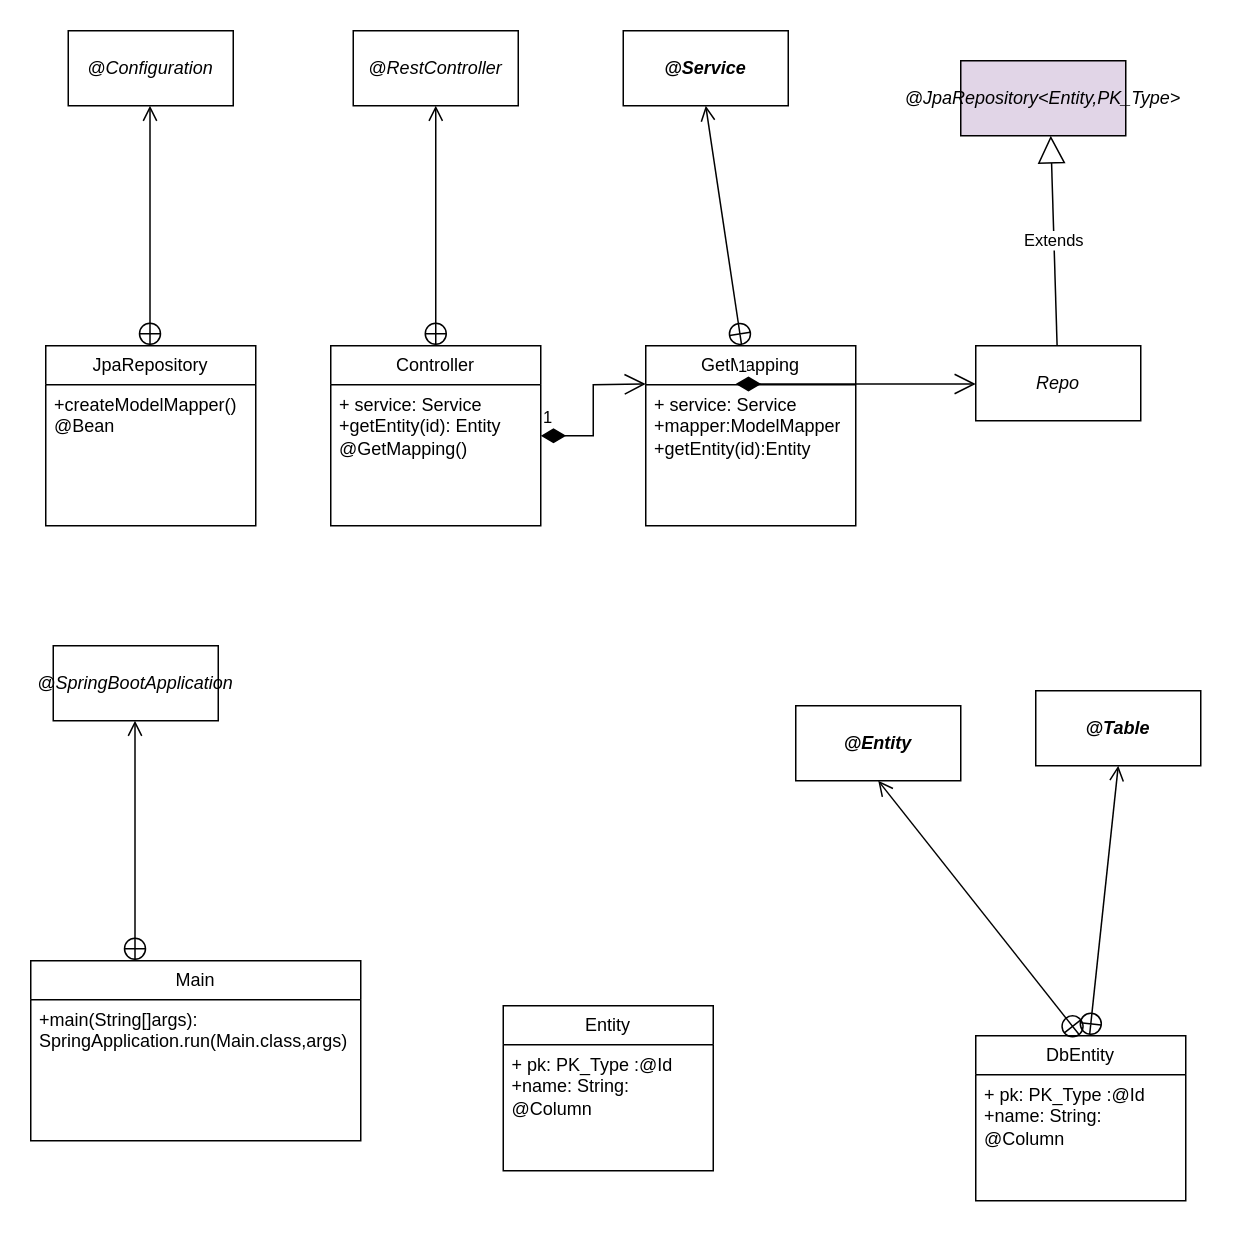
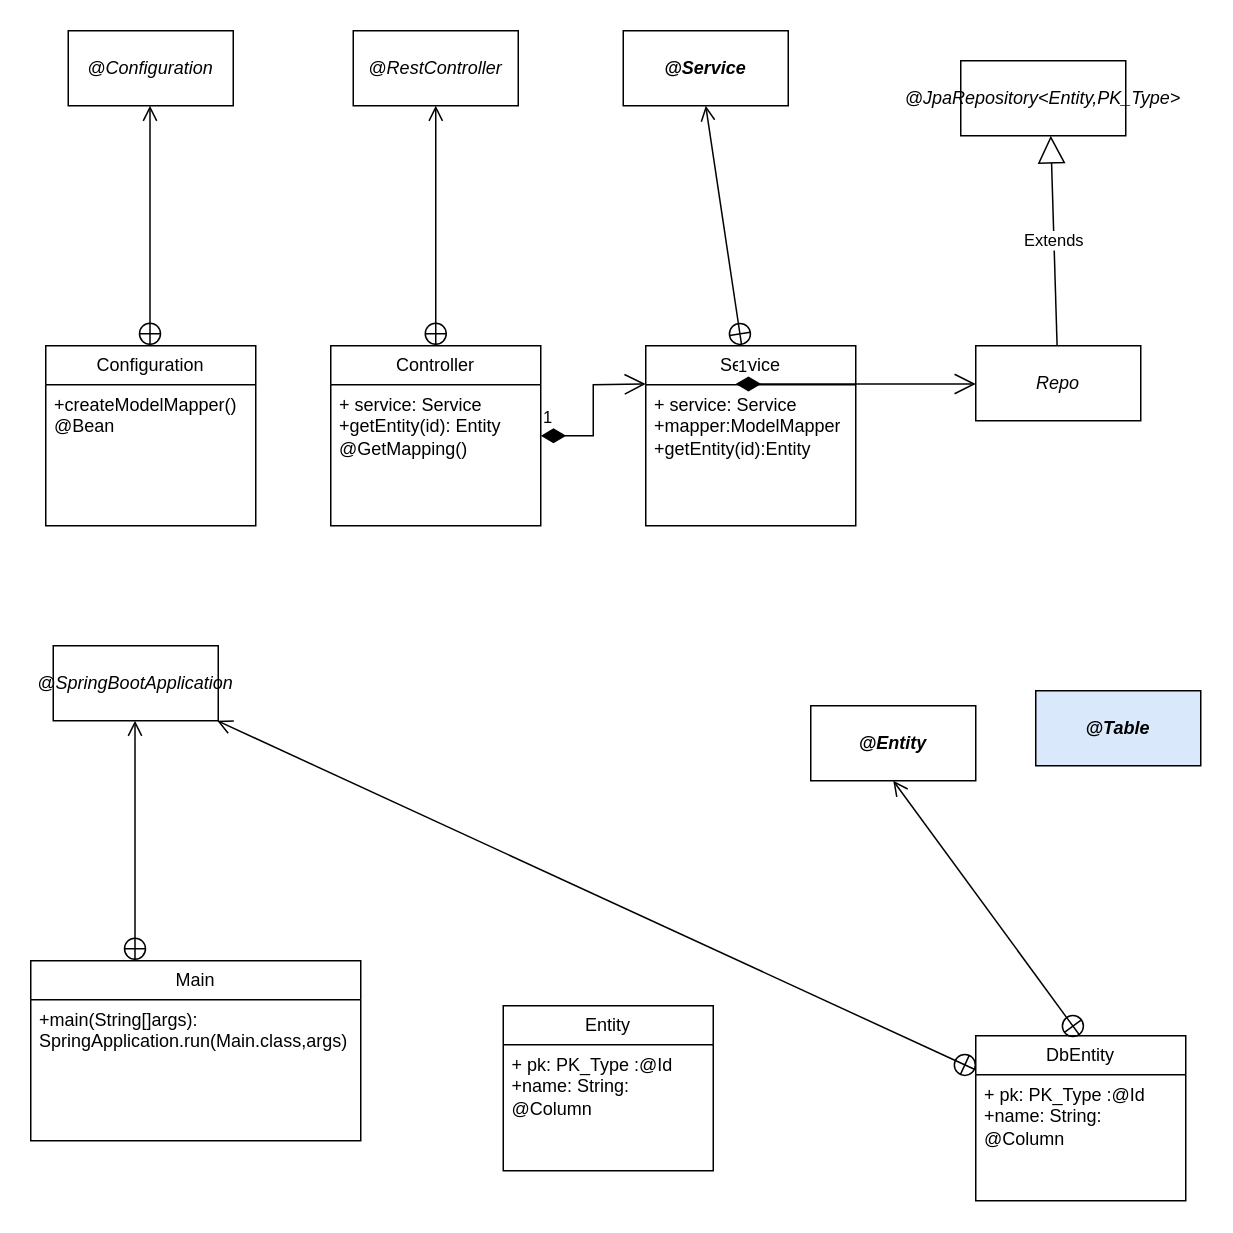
node "@JpaRepository<Entity,PK_Type>": fillcolor #e1d5e7 -> #ffffff
node "JpaRepository": label "JpaRepository" -> "Configuration"
node "GetMapping": label "GetMapping" -> "Service"
node "@Table": fillcolor #ffffff -> #dae8fc
node "@Entity": moved (878, 743) -> (893, 743)
edge "@Table" -- "DbEntity": now "@SpringBootApplication" -- "DbEntity"
